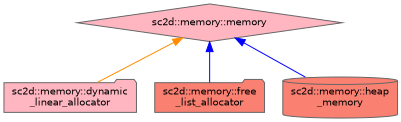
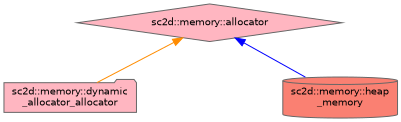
node "sc2d::memory::memory": label "sc2d::memory::memory" -> "sc2d::memory::allocator"
node "sc2d::memory::dynamic _linear_allocator": label "sc2d::memory::dynamic _linear_allocator" -> "sc2d::memory::dynamic _allocator_allocator"
node "sc2d::memory::free _list_allocator": removed
